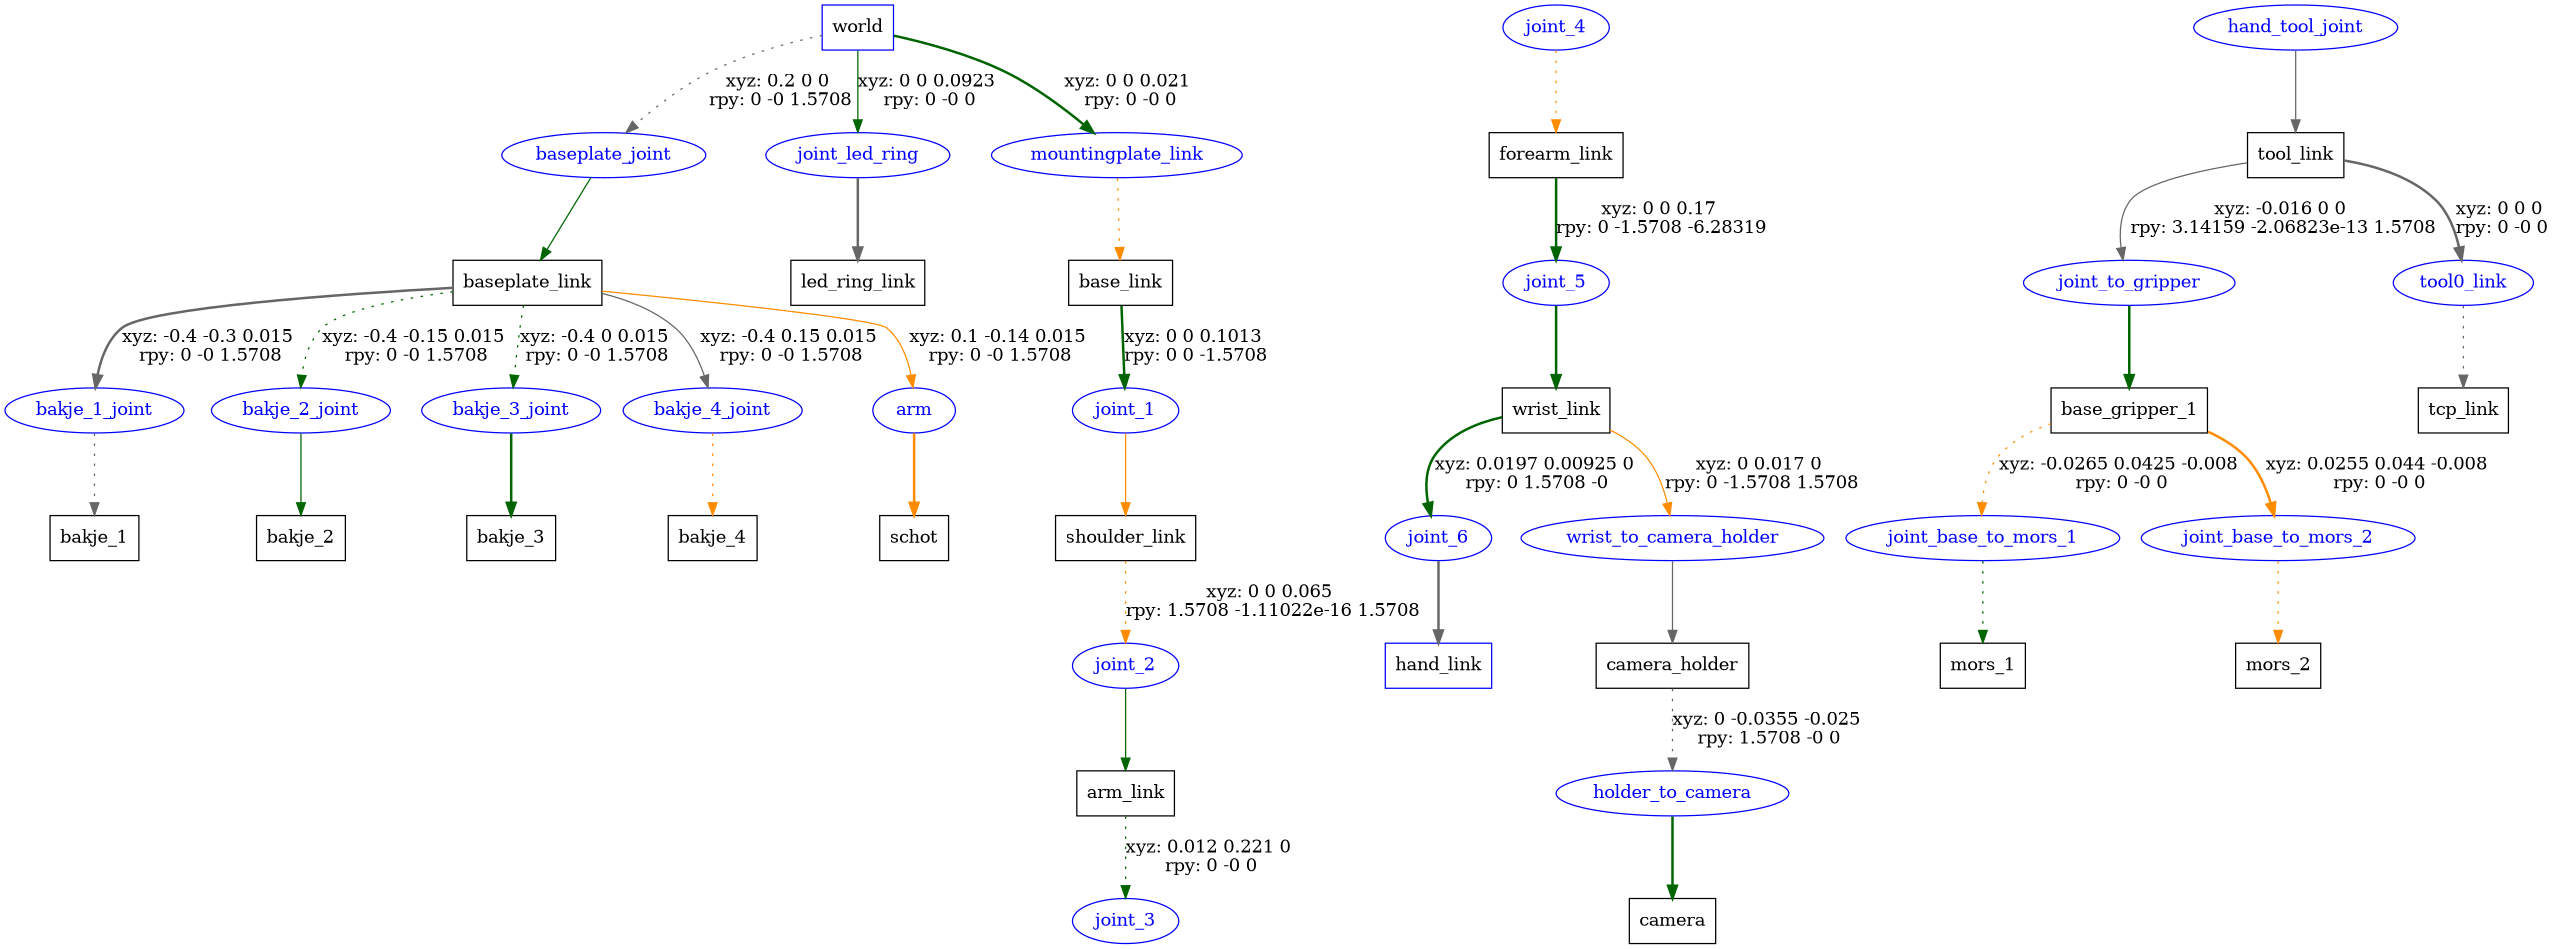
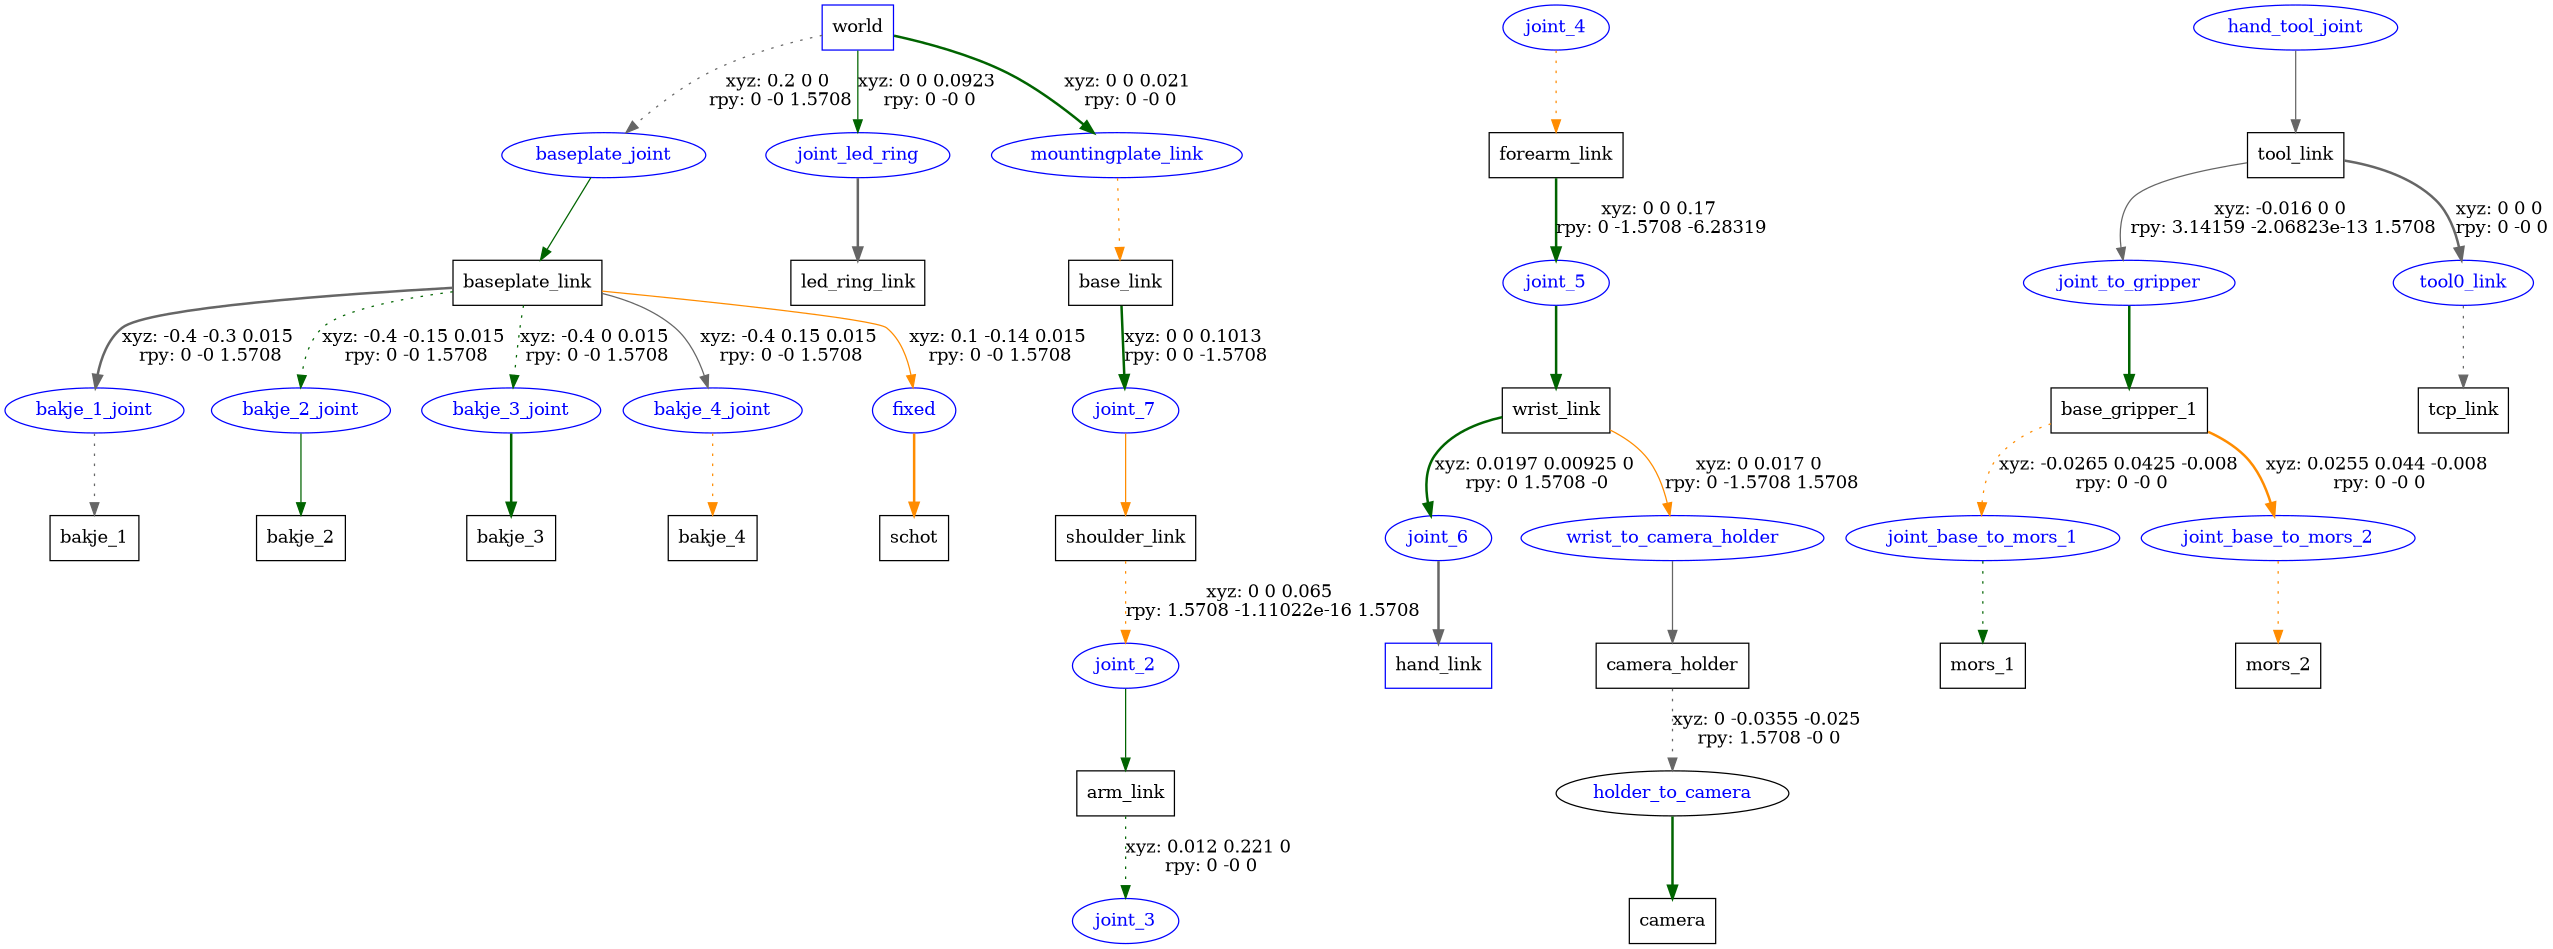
node "arm": label "arm" -> "fixed"
node "joint_1": label "joint_1" -> "joint_7"
node "holder_to_camera": color blue -> black
